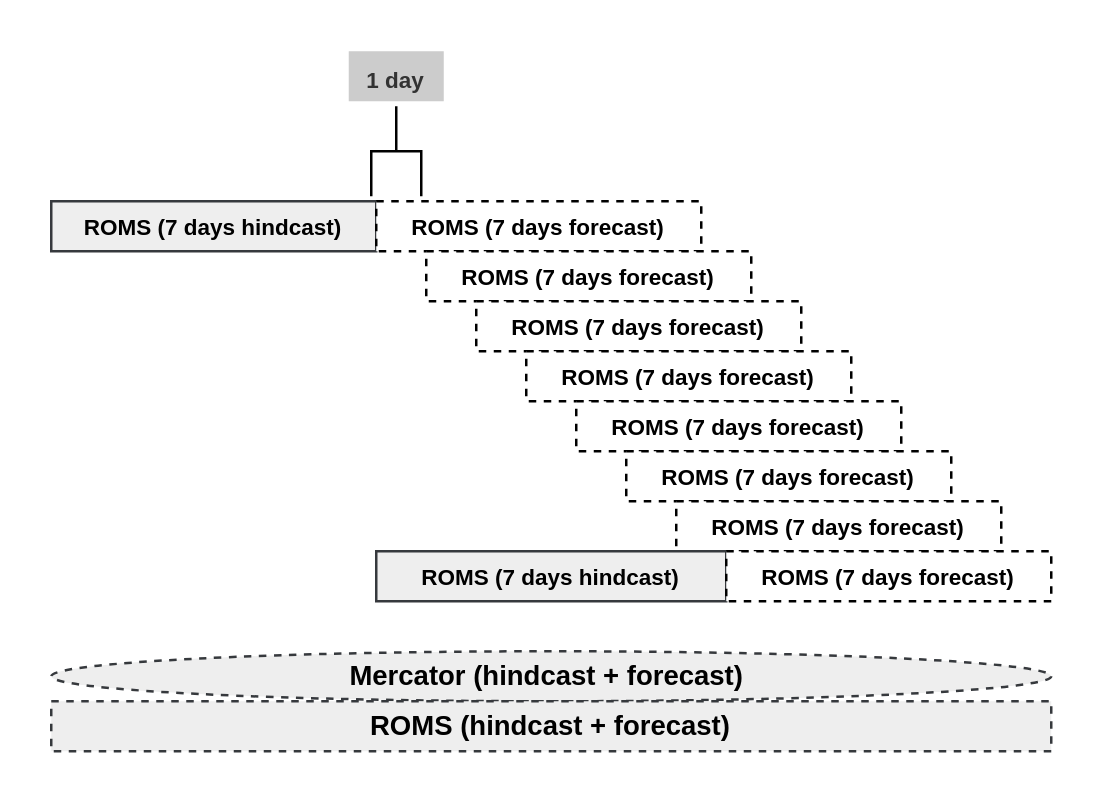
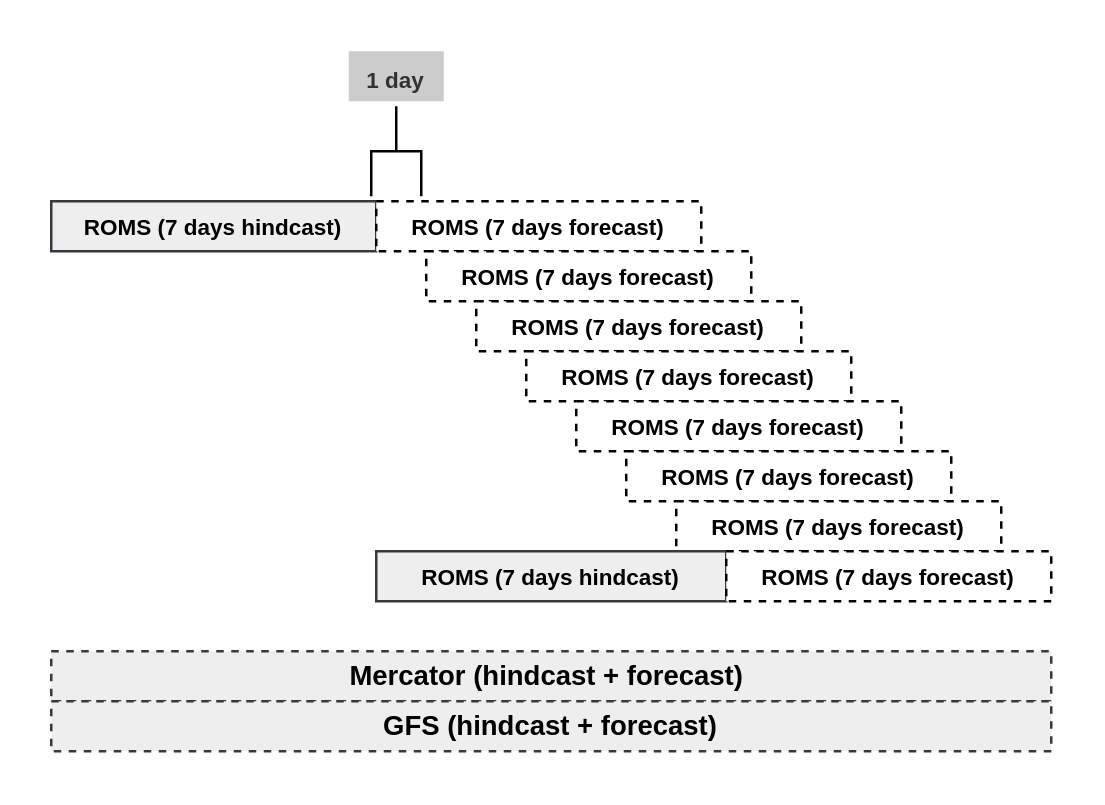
node "Mercator (hindcast + forecast)": shape ellipse -> rectangle
node "ROMS (hindcast + forecast)": label "ROMS (hindcast + forecast)" -> "GFS (hindcast + forecast)"
